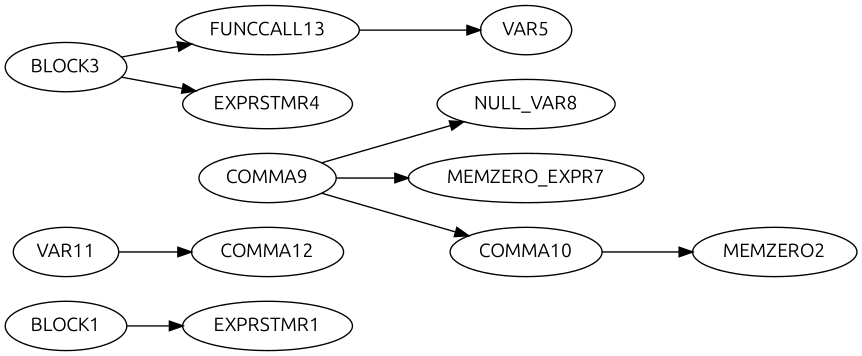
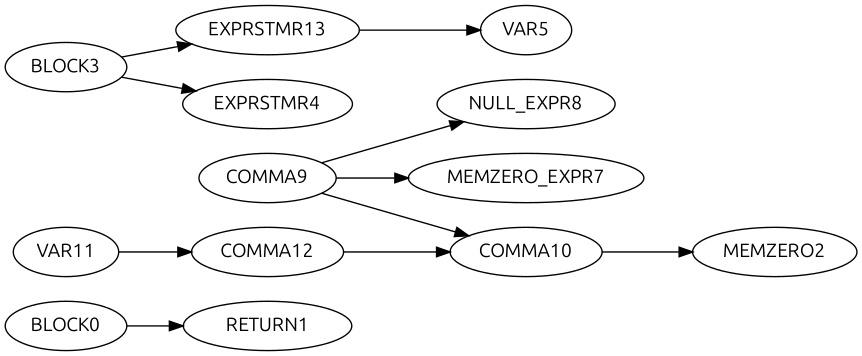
node "FUNCCALL13": label "FUNCCALL13" -> "EXPRSTMR13"
node "NULL_VAR8": label "NULL_VAR8" -> "NULL_EXPR8"
edge "COMMA12" -> "COMMA10": added
node "BLOCK1": label "BLOCK1" -> "BLOCK0"
node "EXPRSTMR1": label "EXPRSTMR1" -> "RETURN1"
